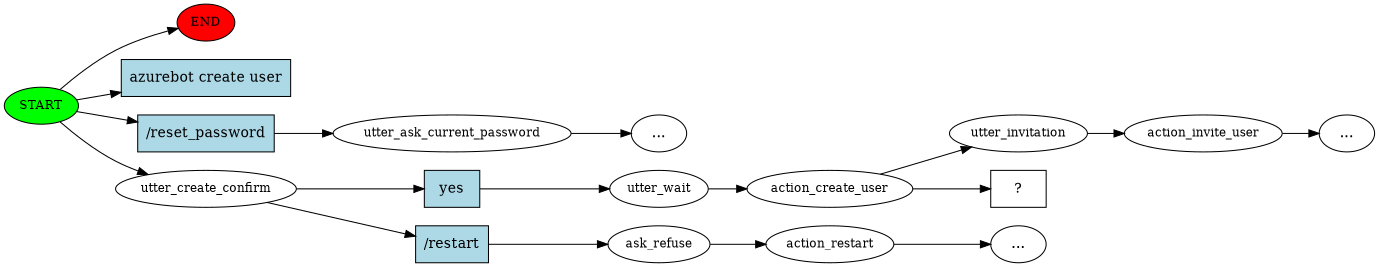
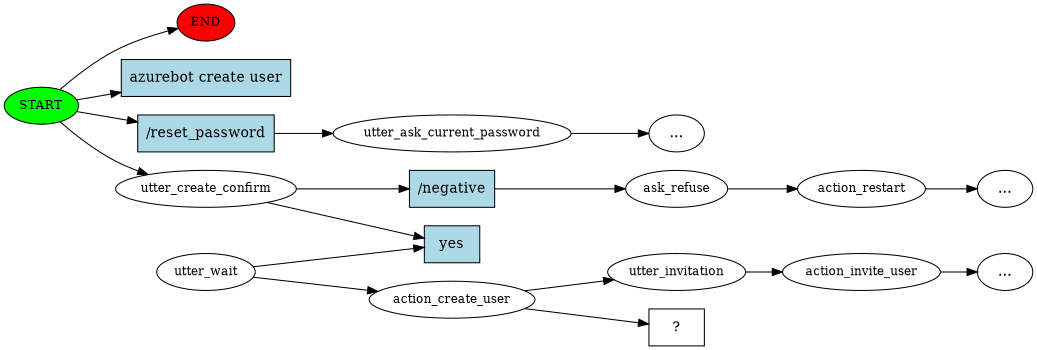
edge "yes" -> "utter_wait": reversed
node "/restart": label "/restart" -> "/negative"
